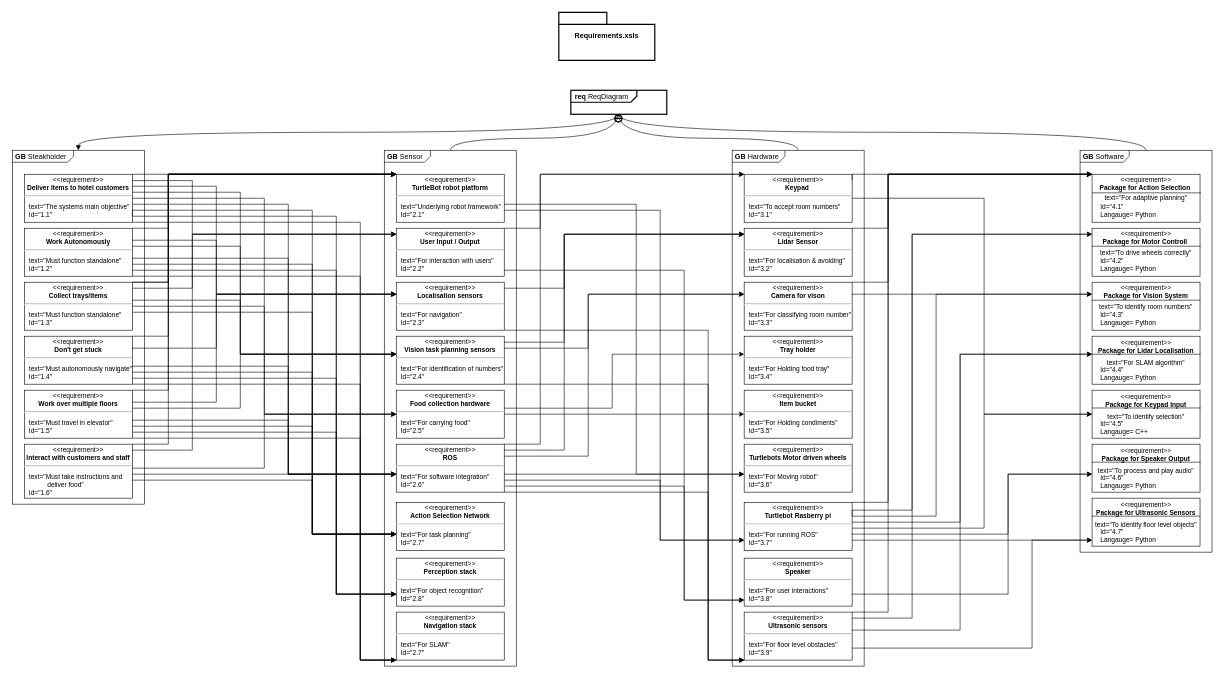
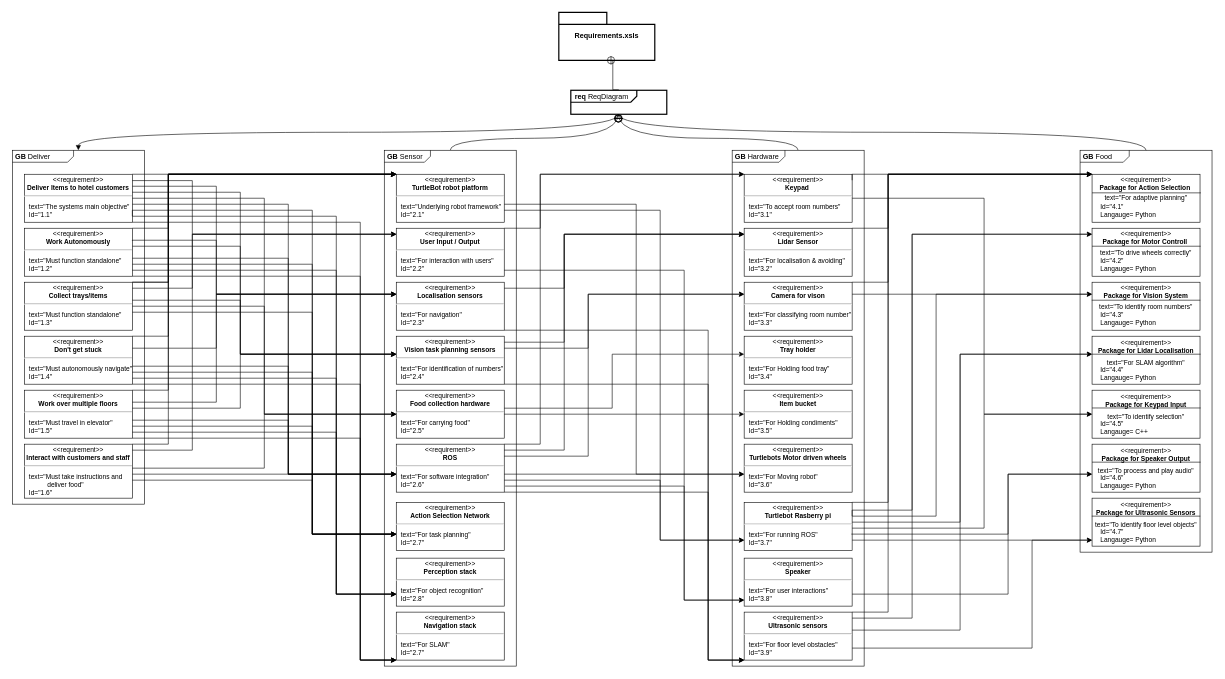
edge "req ReqDiagram" -> "Requirements.xsls": added
node "GB Steakholder": label "GB Steakholder" -> "GB Deliver"
node "GB Software": label "GB Software" -> "GB Food"
